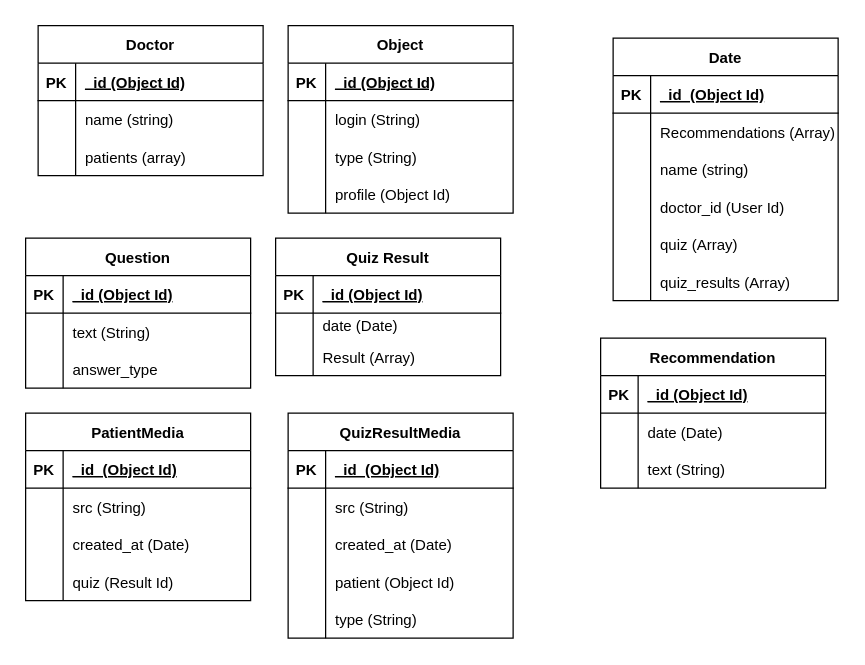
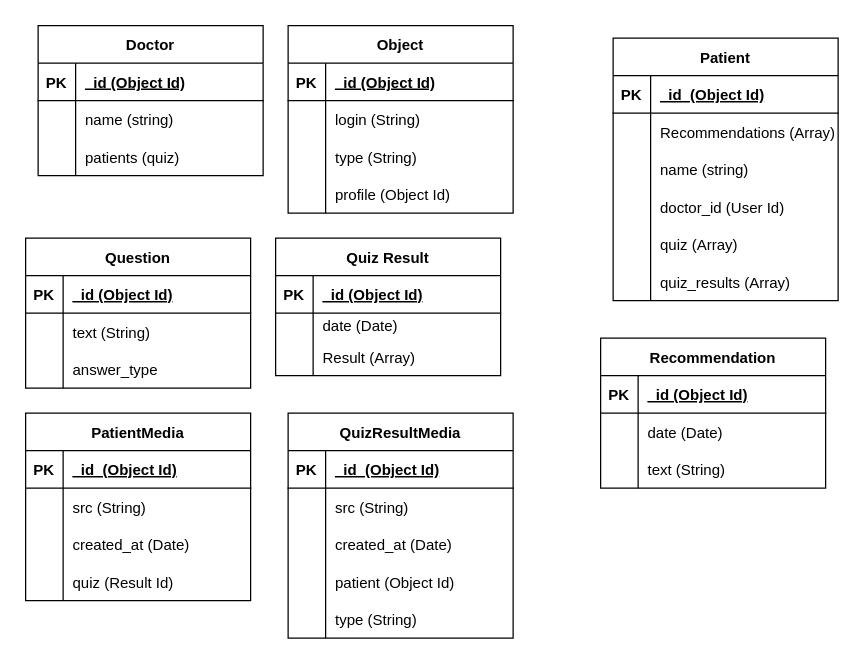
node "Date": label "Date" -> "Patient"
node "patients (array)": label "patients (array)" -> "patients (quiz)"
